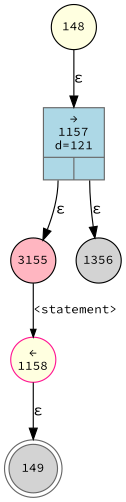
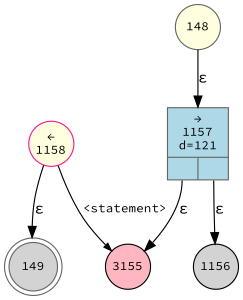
node "148": color black -> gray40
node "1356": label "1356" -> "1156"
edge "3155" -> "← 1158": reversed
